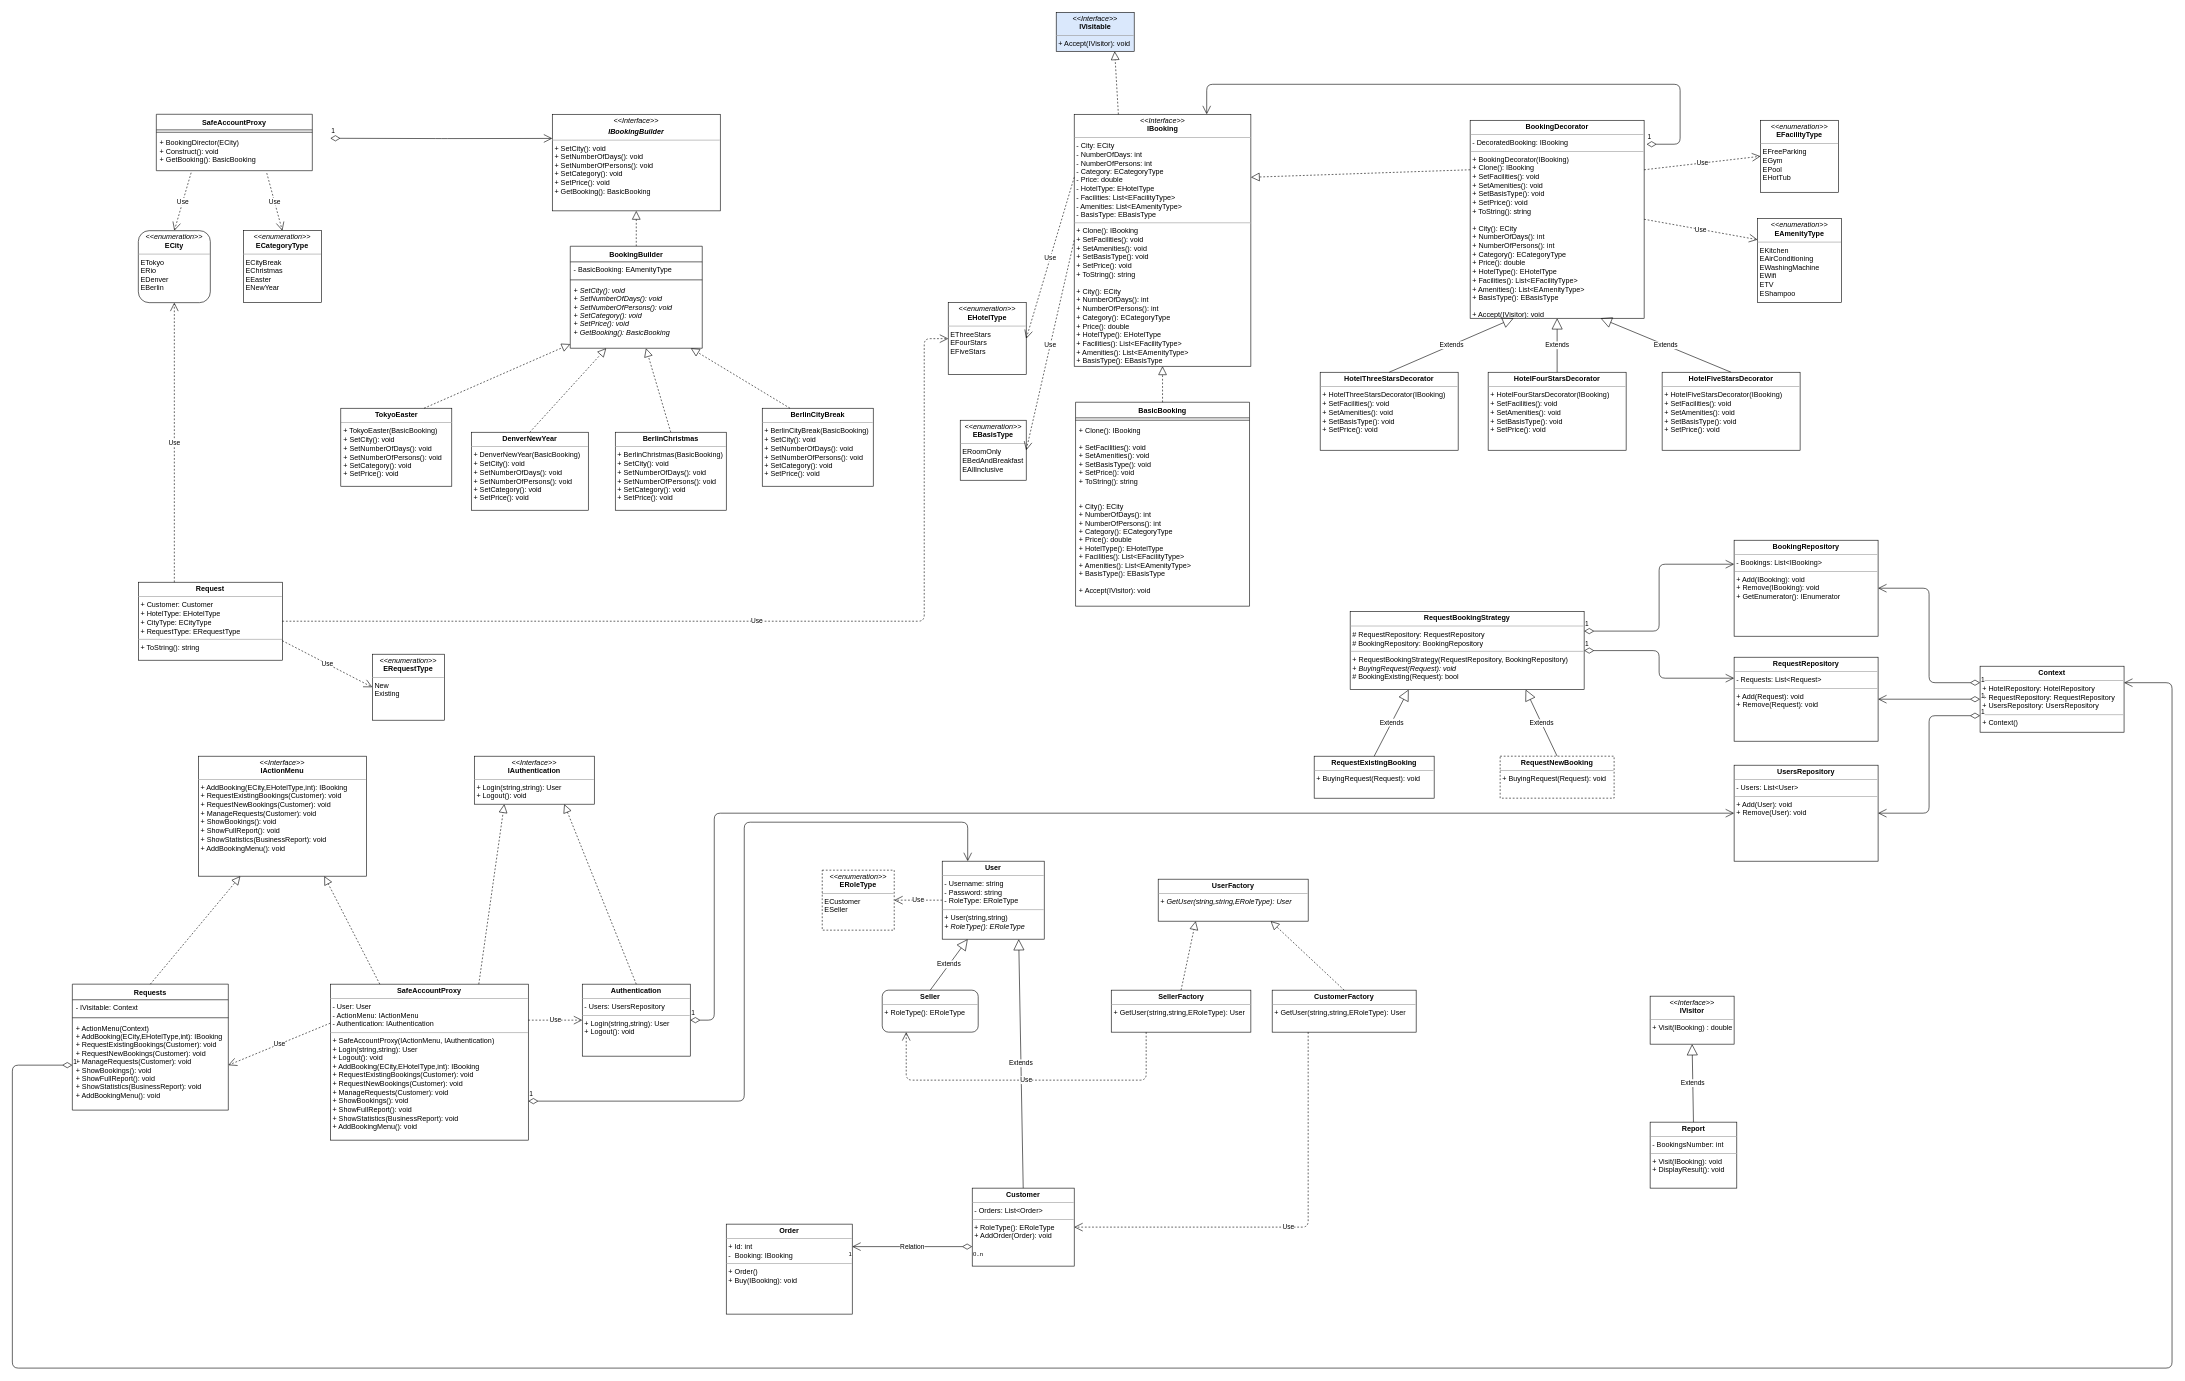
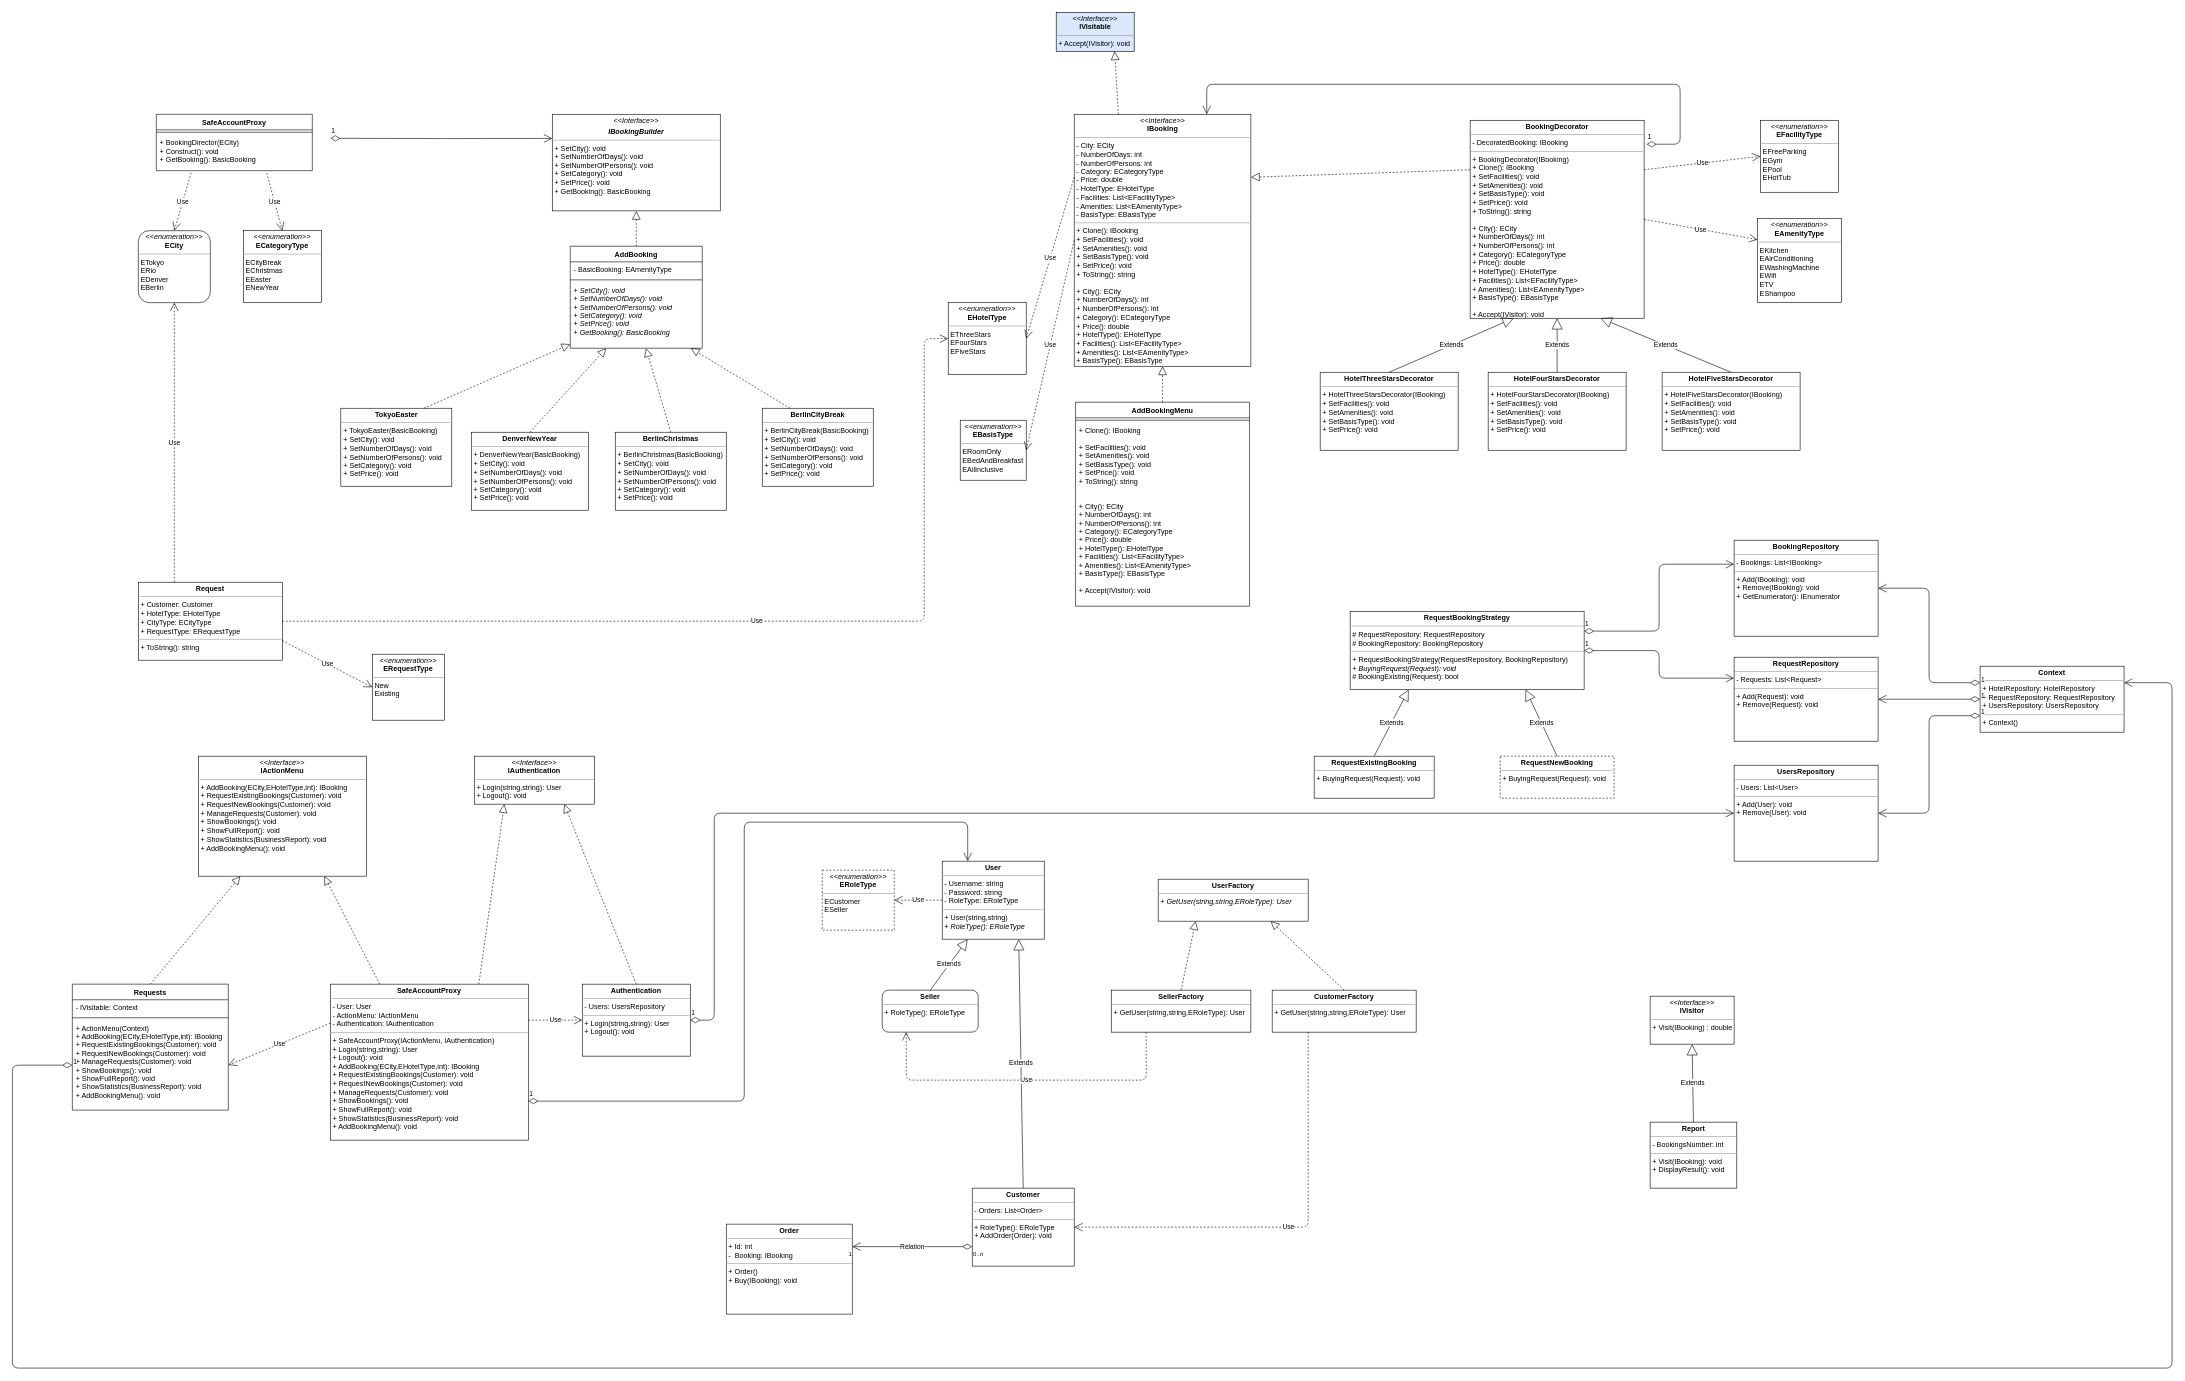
node "BookingBuilder": label "BookingBuilder" -> "AddBooking"
node "BasicBooking": label "BasicBooking" -> "AddBookingMenu"
